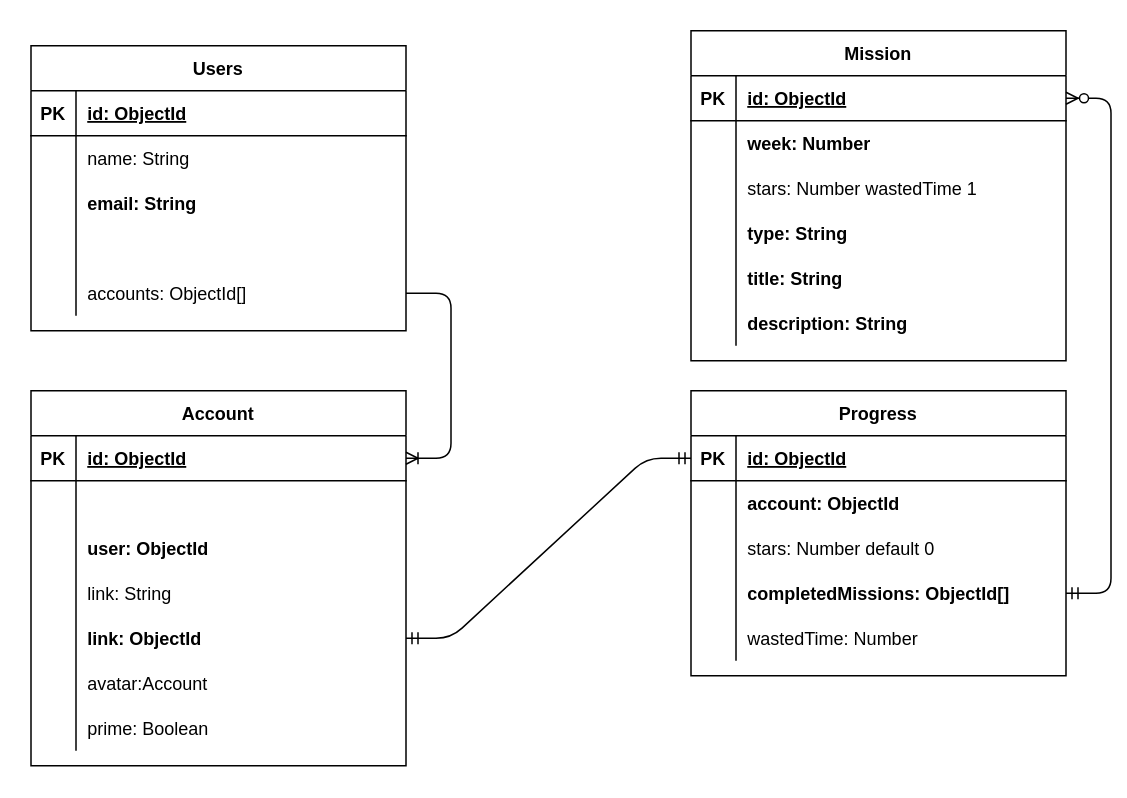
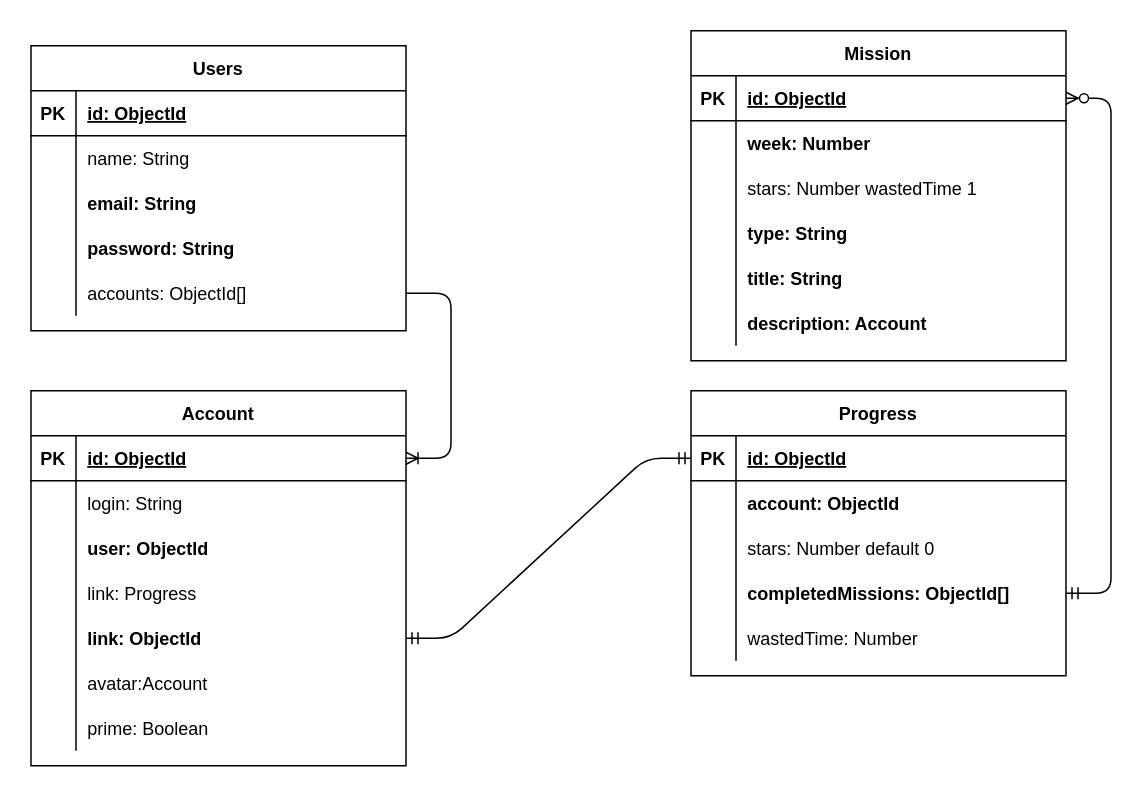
node "password: String": added
node "description: String": label "description: String" -> "description: Account"
node "login: String": added
node "link: String": label "link: String" -> "link: Progress"
